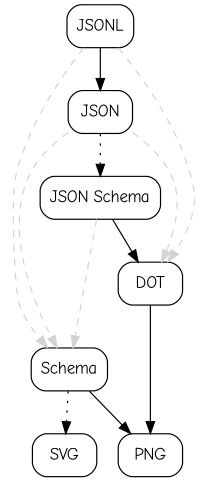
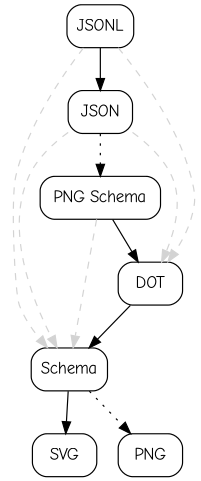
node "JSON Schema": label "JSON Schema" -> "PNG Schema"
edge "DOT" -> "PNG": now "DOT" -> "Schema"
edge "Schema" -> "SVG": style dotted -> solid
edge "Schema" -> "PNG": style solid -> dotted
